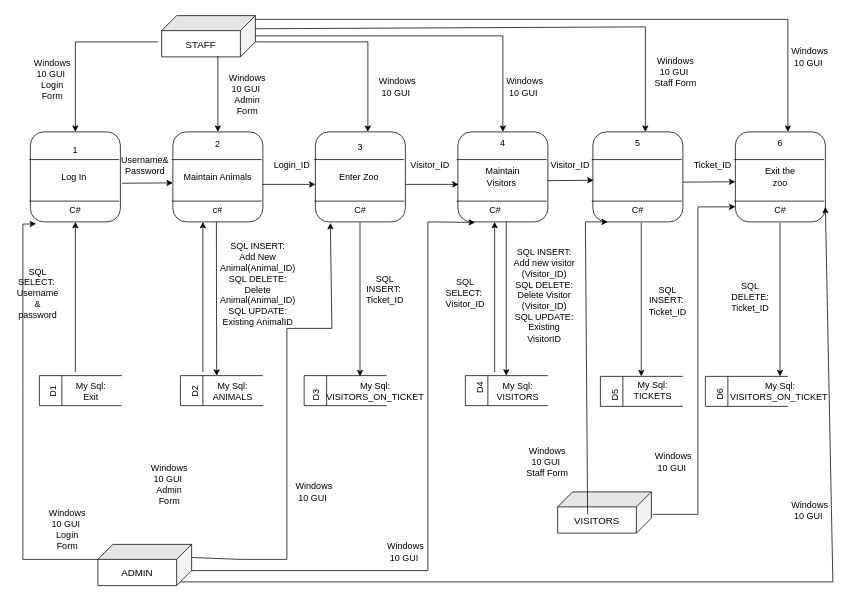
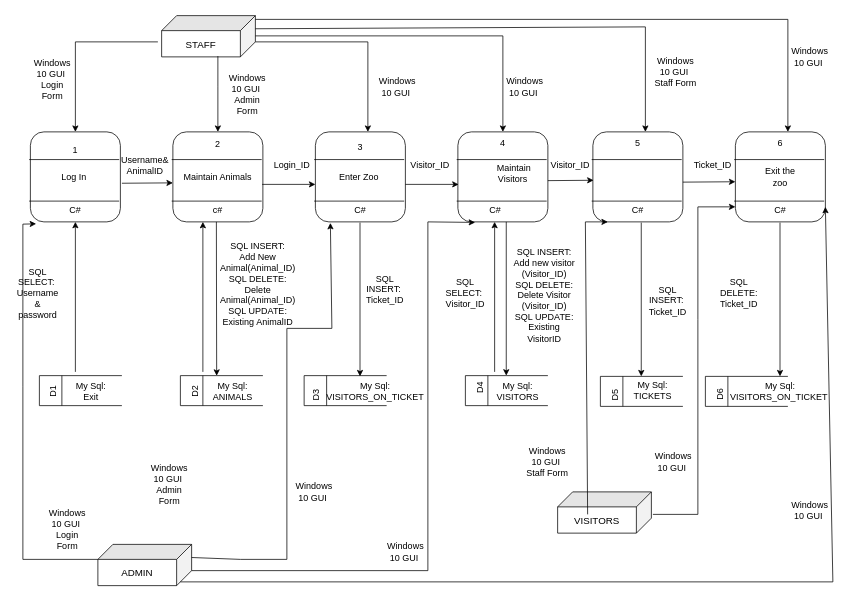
node "Username& Password": label "Username& Password" -> "Username& AnimalID"
node "Maintain Visitors": moved (503, 177) -> (514, 173)
node "SQL DELETE: Ticket_ID": moved (750, 297) -> (739, 293)
